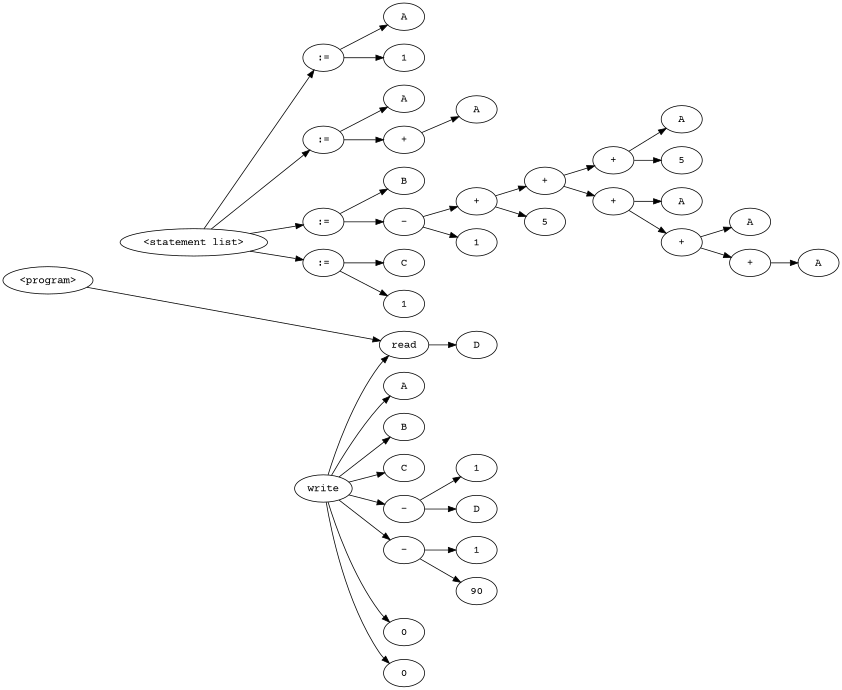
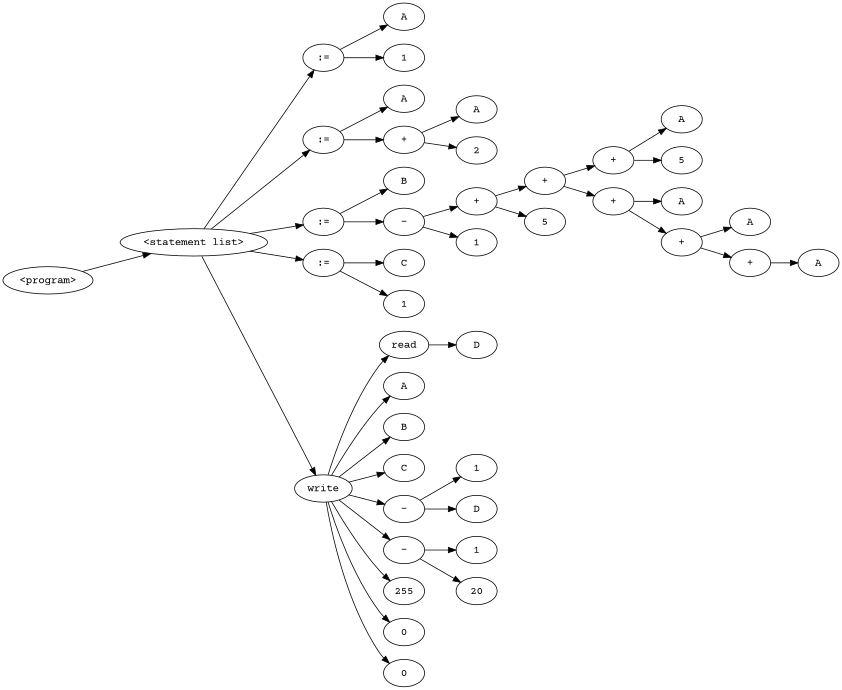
node "2": added
edge "<program>" -> "read": now "<program>" -> "<statement list>"
edge "<statement list>" -> "write": added
node "255": added
node "90": label "90" -> "20"
